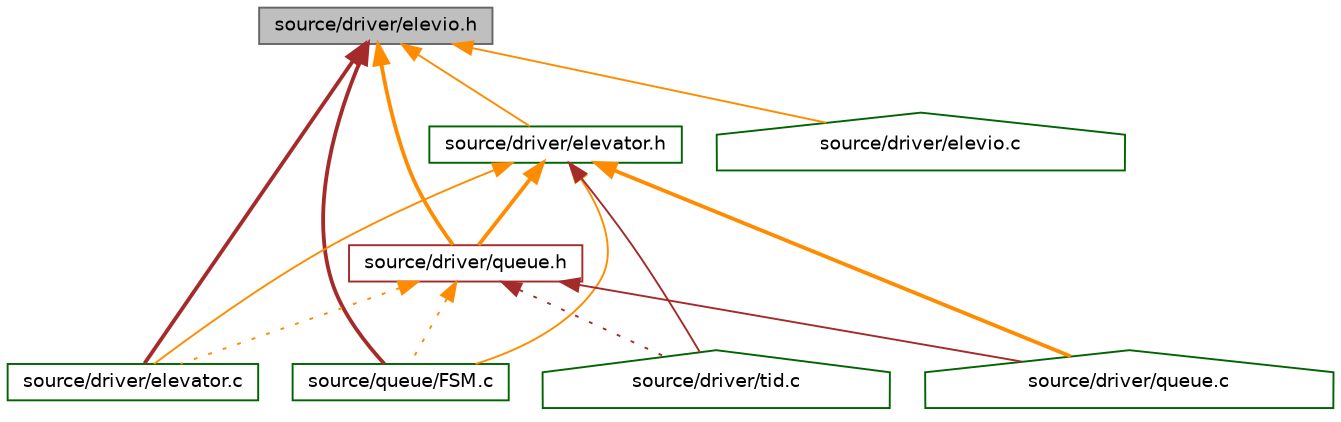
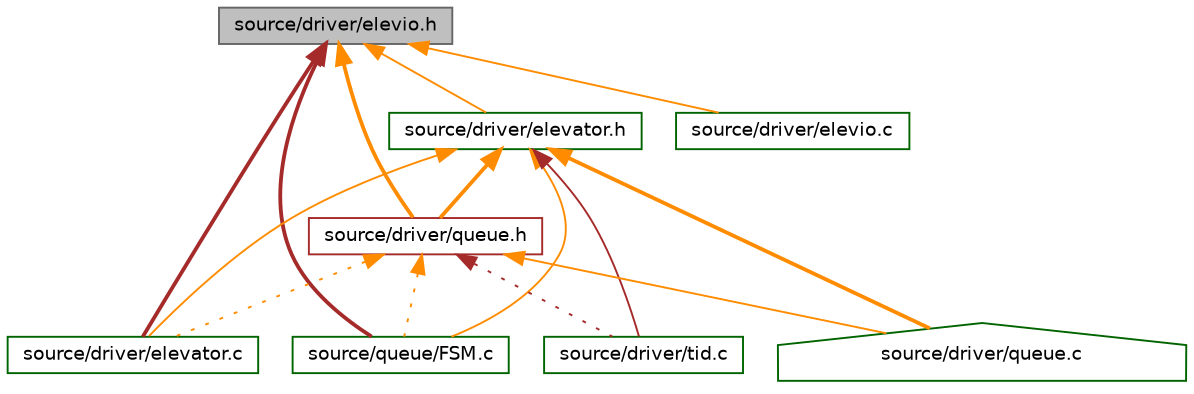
node "source/driver/elevio.c": shape house -> box
edge "source/driver/queue.c" -> "source/driver/queue.h": color brown -> darkorange
node "source/driver/tid.c": shape house -> box
